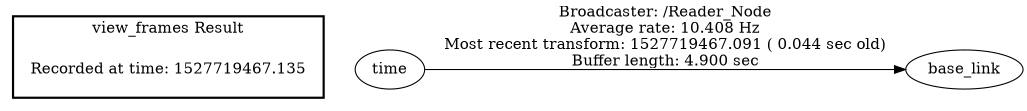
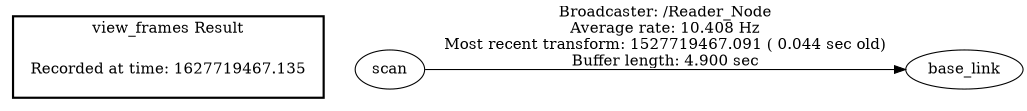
node "Recorded at time: 1527719467.135": label "Recorded at time: 1527719467.135" -> "Recorded at time: 1627719467.135"
node "time": label "time" -> "scan"
